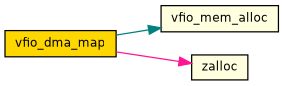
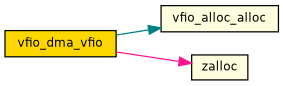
node "vfio_mem_alloc": label "vfio_mem_alloc" -> "vfio_alloc_alloc"
node "vfio_dma_map": label "vfio_dma_map" -> "vfio_dma_vfio"
